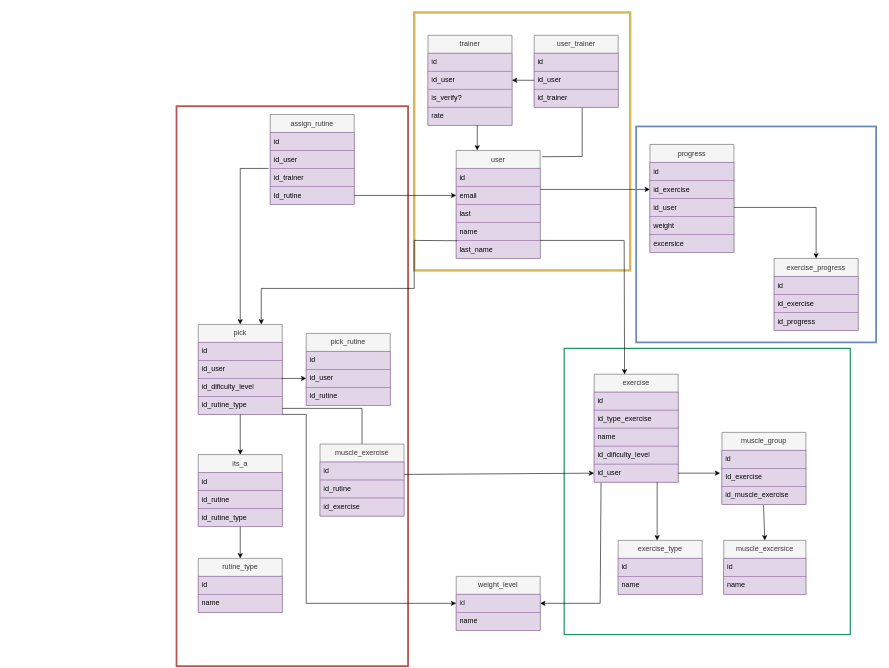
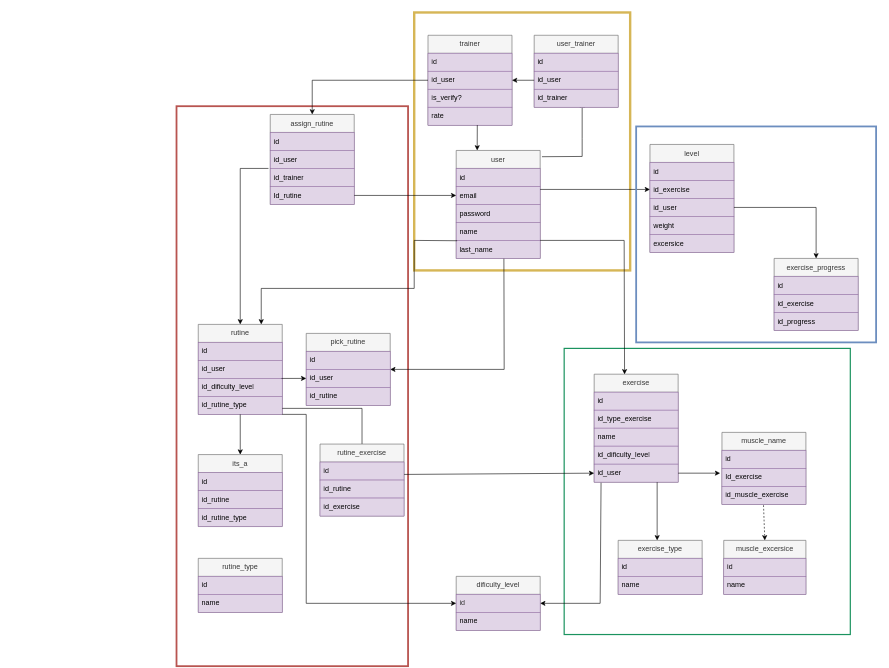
edge "trainer" -> "assign_rutine": added
node "progress": label "progress" -> "level"
node "last": label "last" -> "password"
node "pick": label "pick" -> "rutine"
edge "last_name" -> "pick_rutine": added
node "muscle_group": label "muscle_group" -> "muscle_name"
node "muscle_exercise": label "muscle_exercise" -> "rutine_exercise"
edge "id_muscle_exercise" -> "muscle_excersice": style solid -> dashed
edge "its_a" -> "rutine_type": removed
node "weight_level": label "weight_level" -> "dificulty_level"
